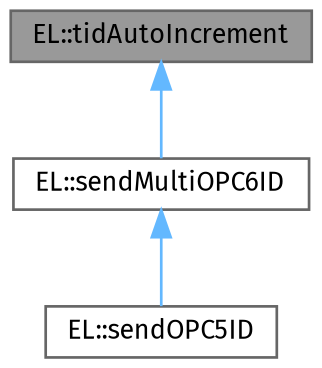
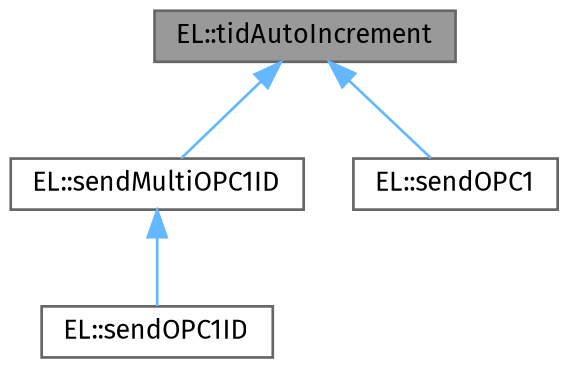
node "EL::sendMultiOPC6ID": label "EL::sendMultiOPC6ID" -> "EL::sendMultiOPC1ID"
node "EL::sendOPC1": added
node "EL::sendOPC5ID": label "EL::sendOPC5ID" -> "EL::sendOPC1ID"
